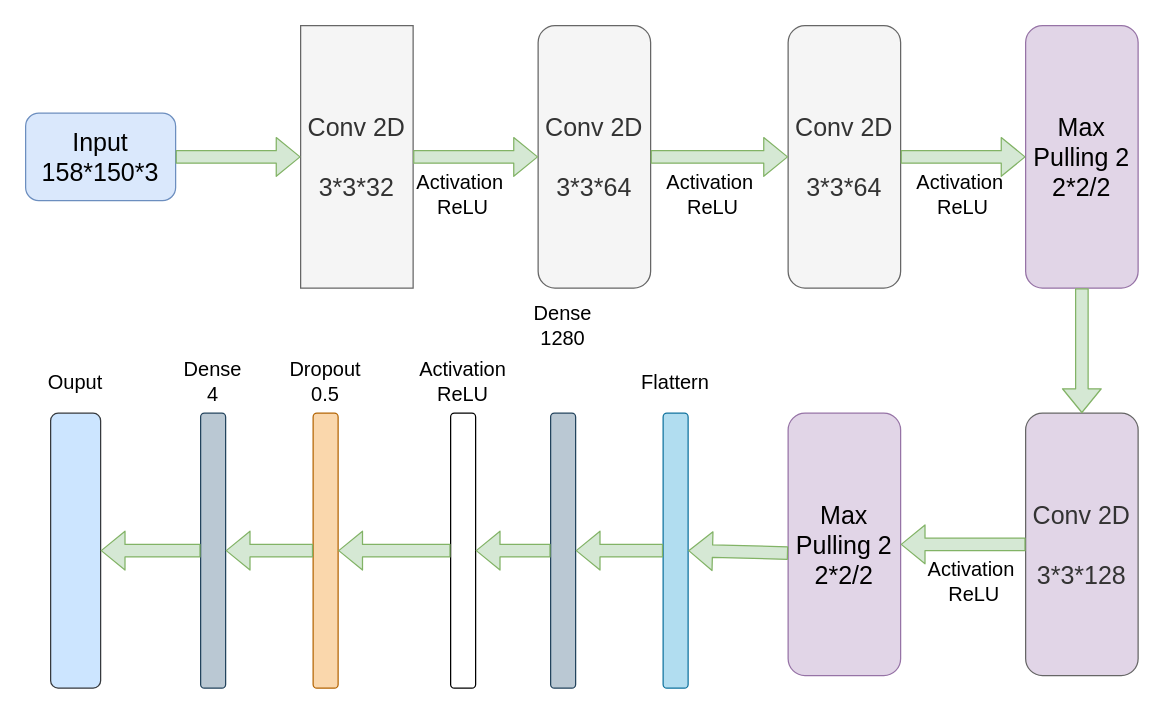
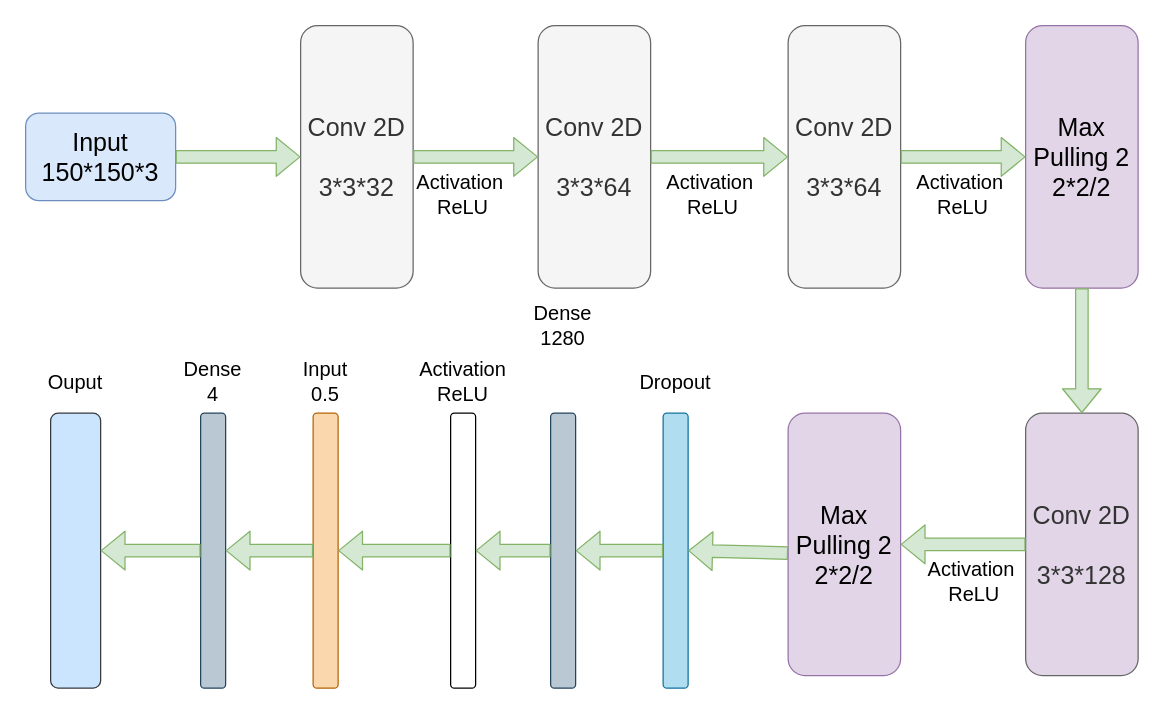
node "Input 158*150*3": label "Input 158*150*3" -> "Input 150*150*3"
node "Conv 2D 3*3*32": shape rectangle -> rounded rectangle
node "Dropout 0.5": label "Dropout 0.5" -> "Input 0.5"
node "Flattern": label "Flattern" -> "Dropout"
